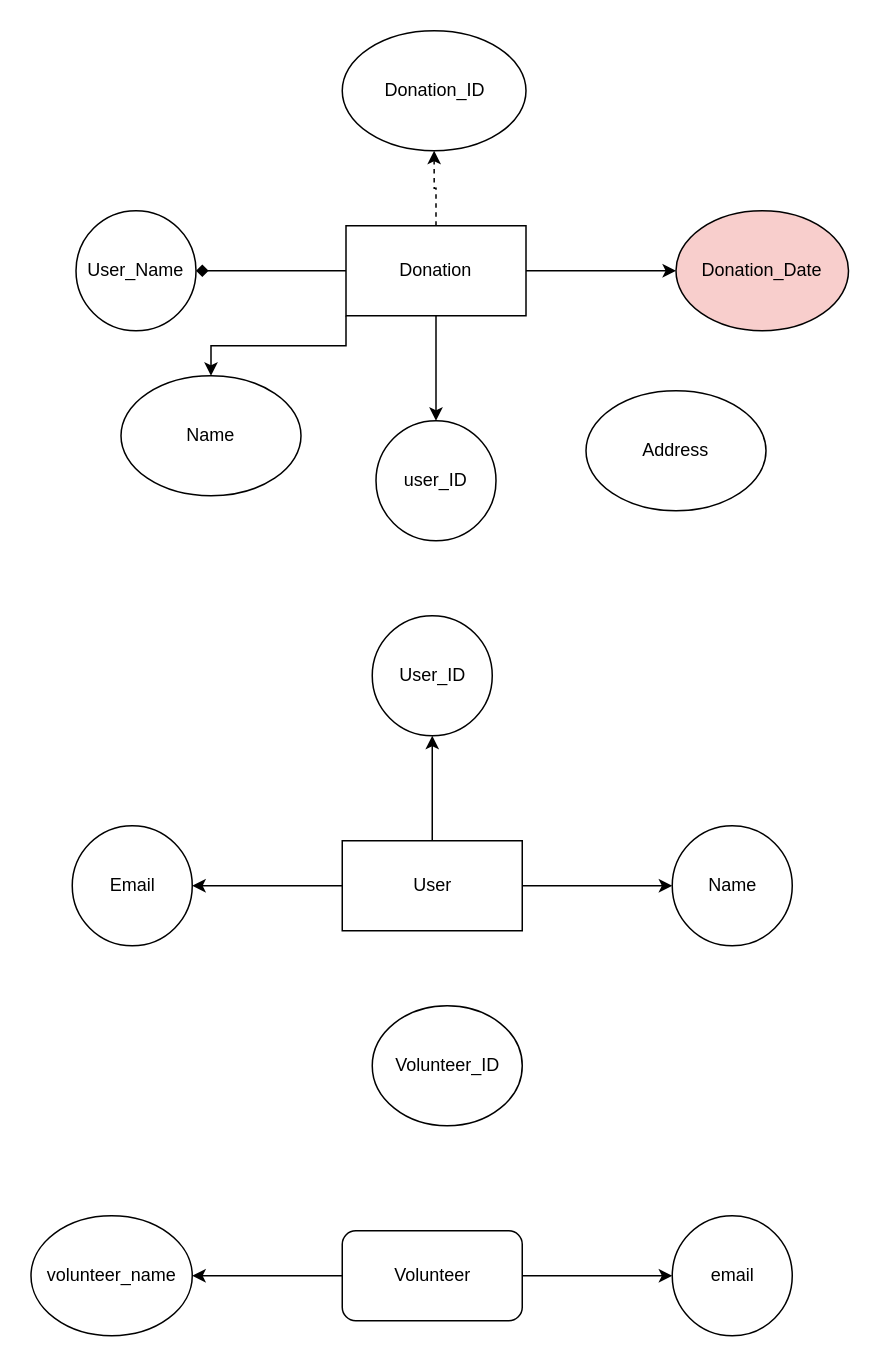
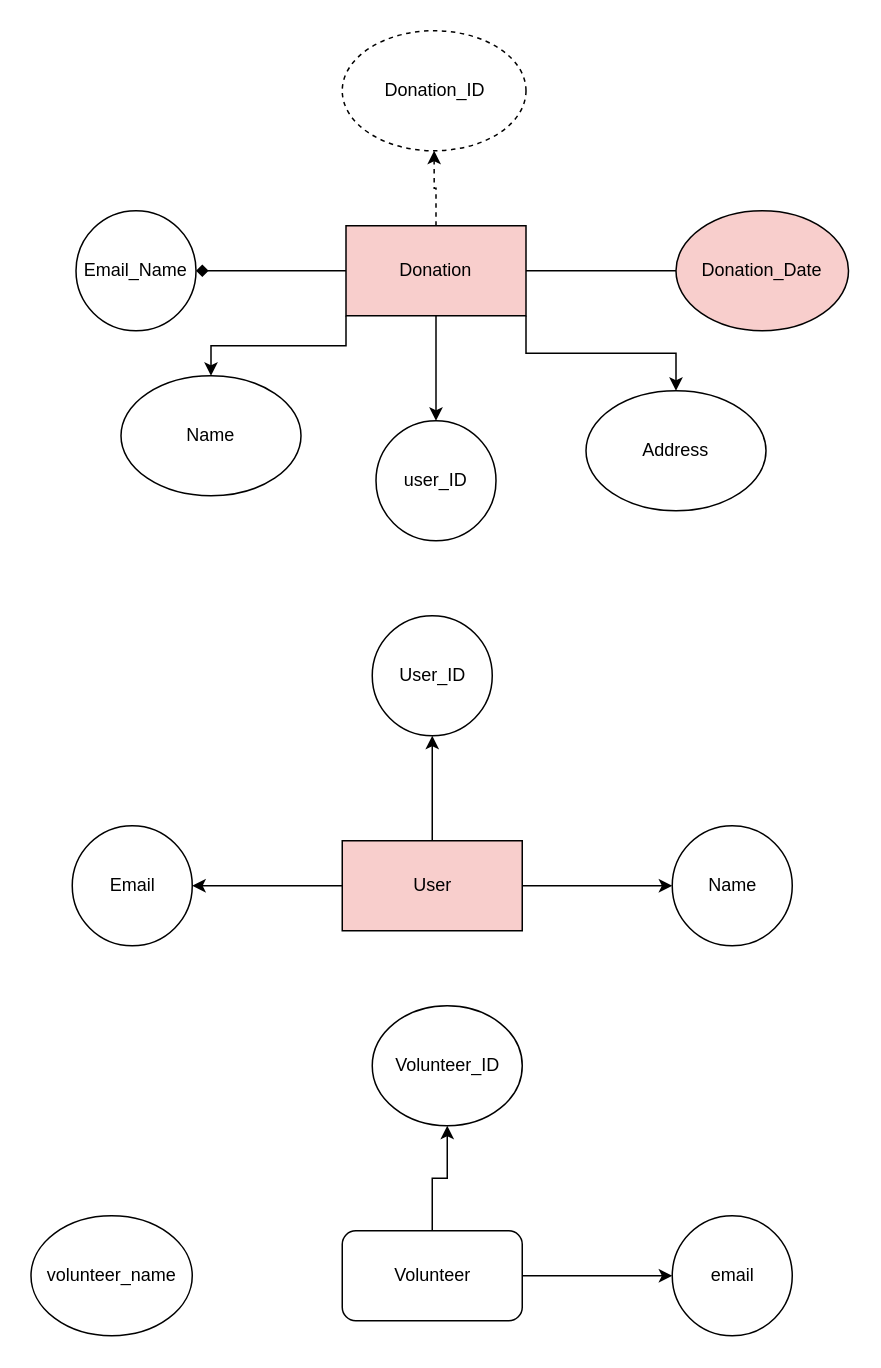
node "Donation_ID": style solid -> dashed
node "User_Name": label "User_Name" -> "Email_Name"
node "Donation": fillcolor #ffffff -> #f8cecc
edge "Donation" -> "Donation_Date": arrowhead classic -> none
edge "Donation" -> "Address": added
node "User": fillcolor #ffffff -> #f8cecc
edge "Volunteer" -> "volunteer_name": now "Volunteer" -> "Volunteer_ID"
